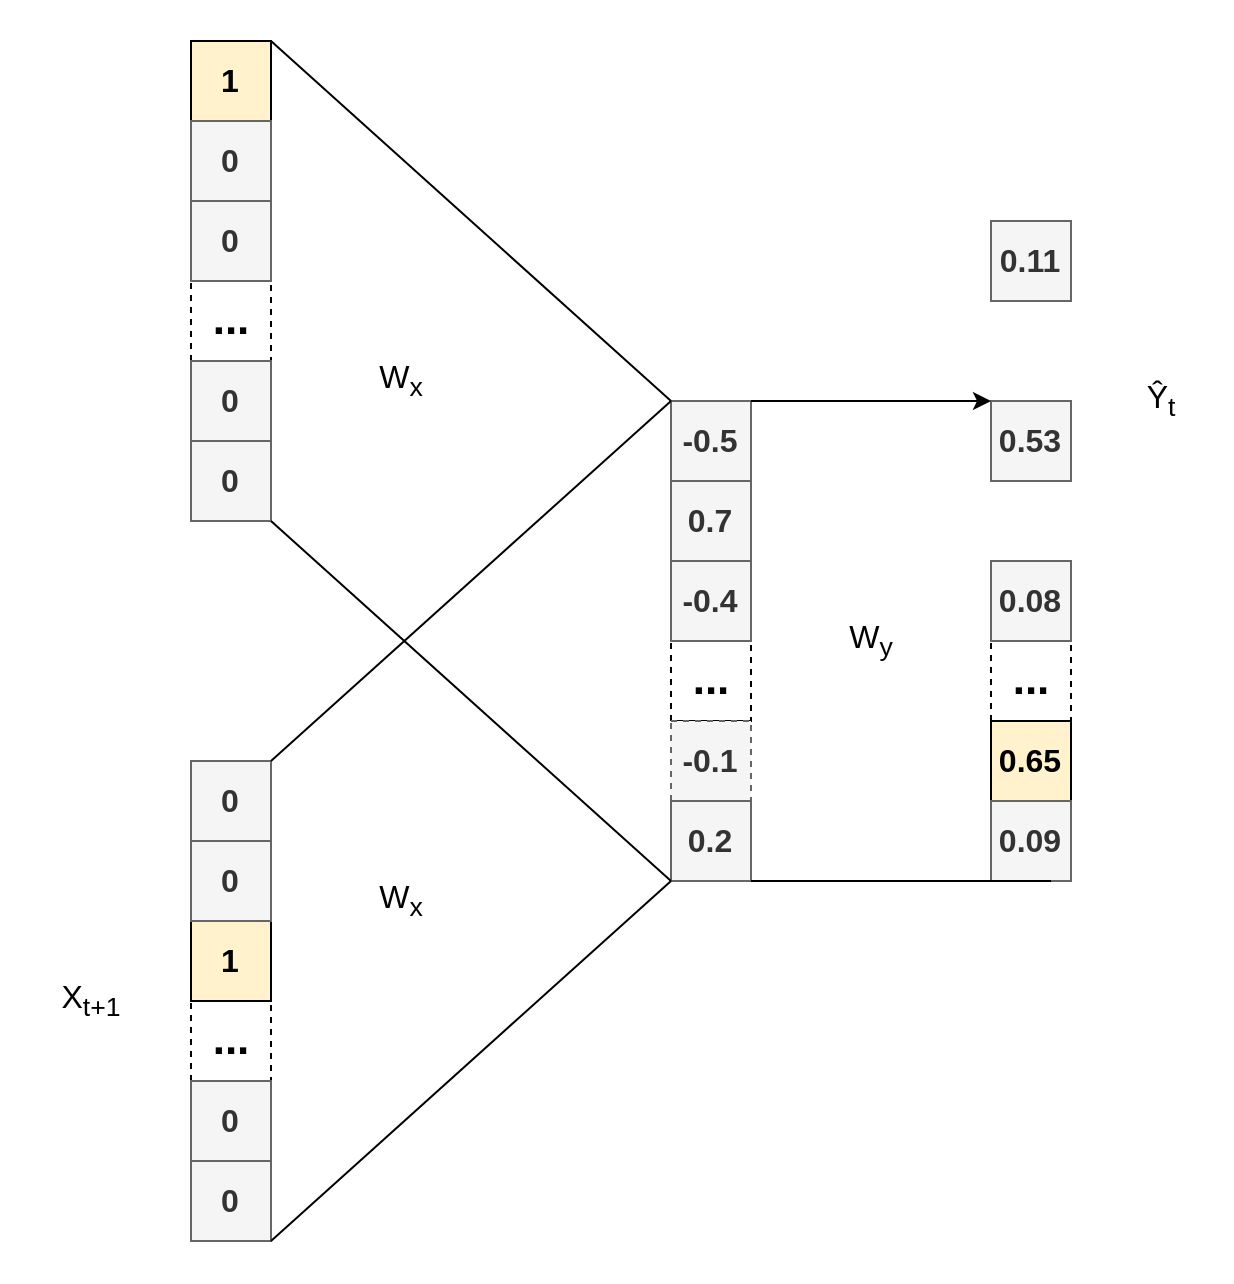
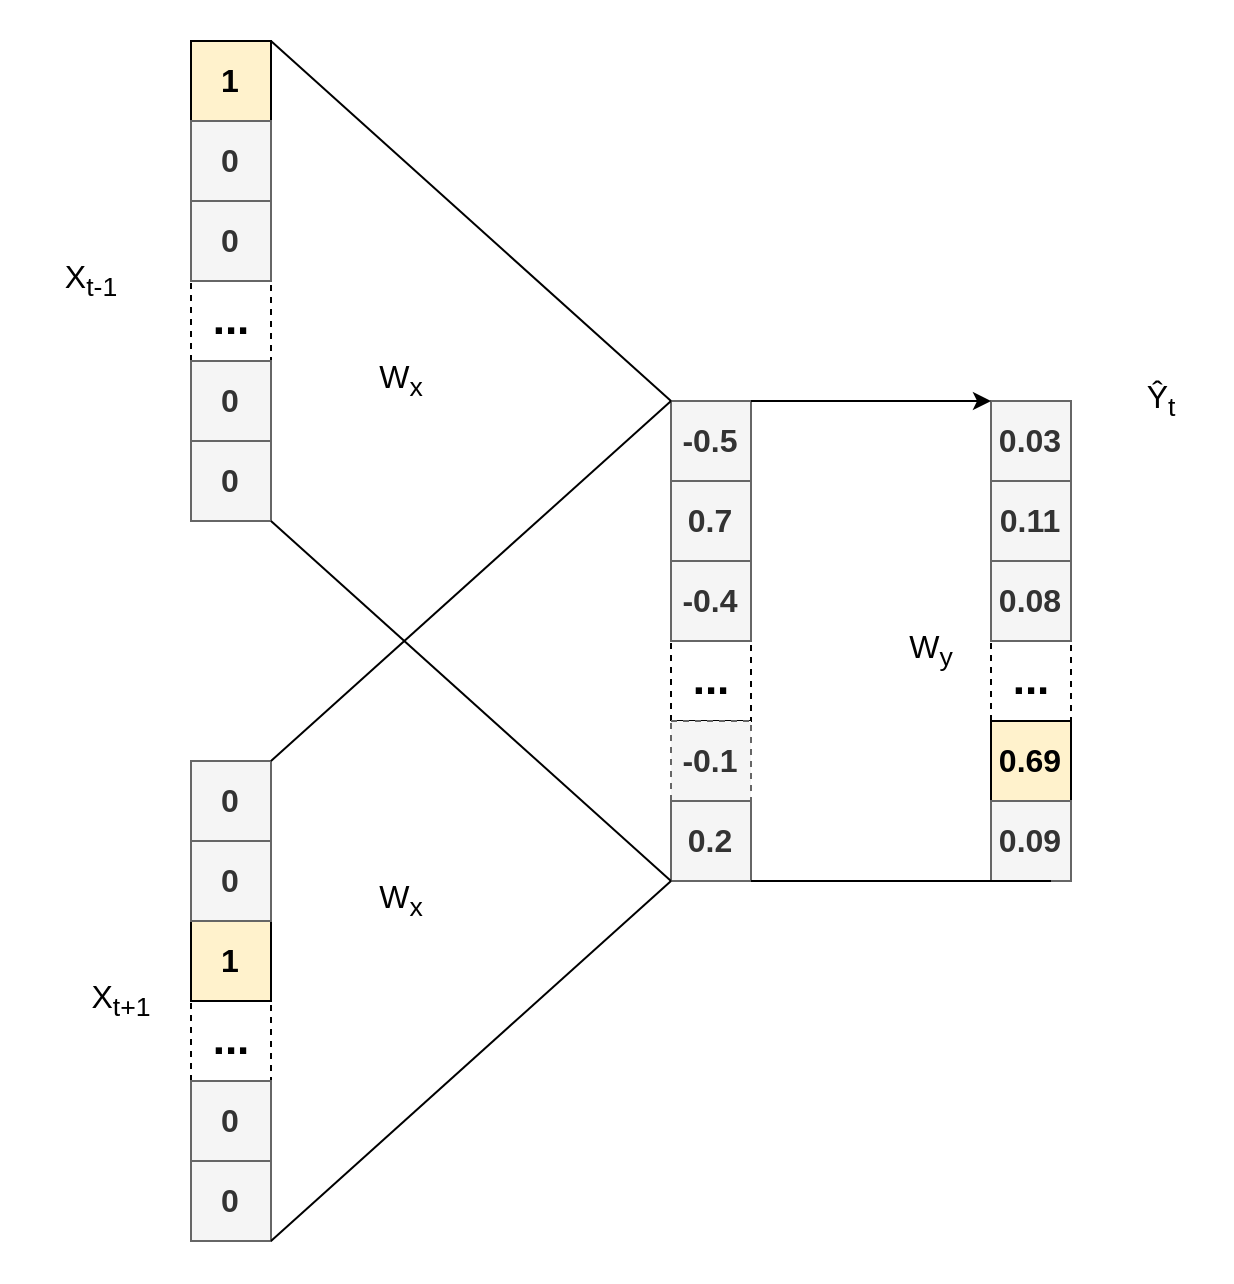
node "0.11": moved (1031, 261) -> (1031, 521)
node "Xt-1": added
node "0.53": label "0.53" -> "0.03"
node "Wy": moved (871, 641) -> (931, 651)
node "0.65": label "0.65" -> "0.69"
node "Xt+1": moved (91, 1001) -> (121, 1001)
